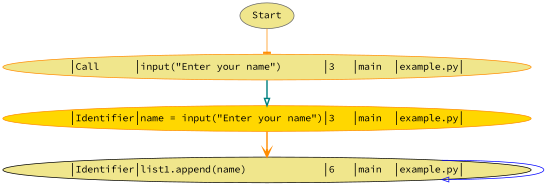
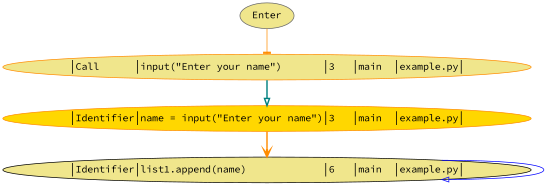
node "Start": label "Start" -> "Enter"
